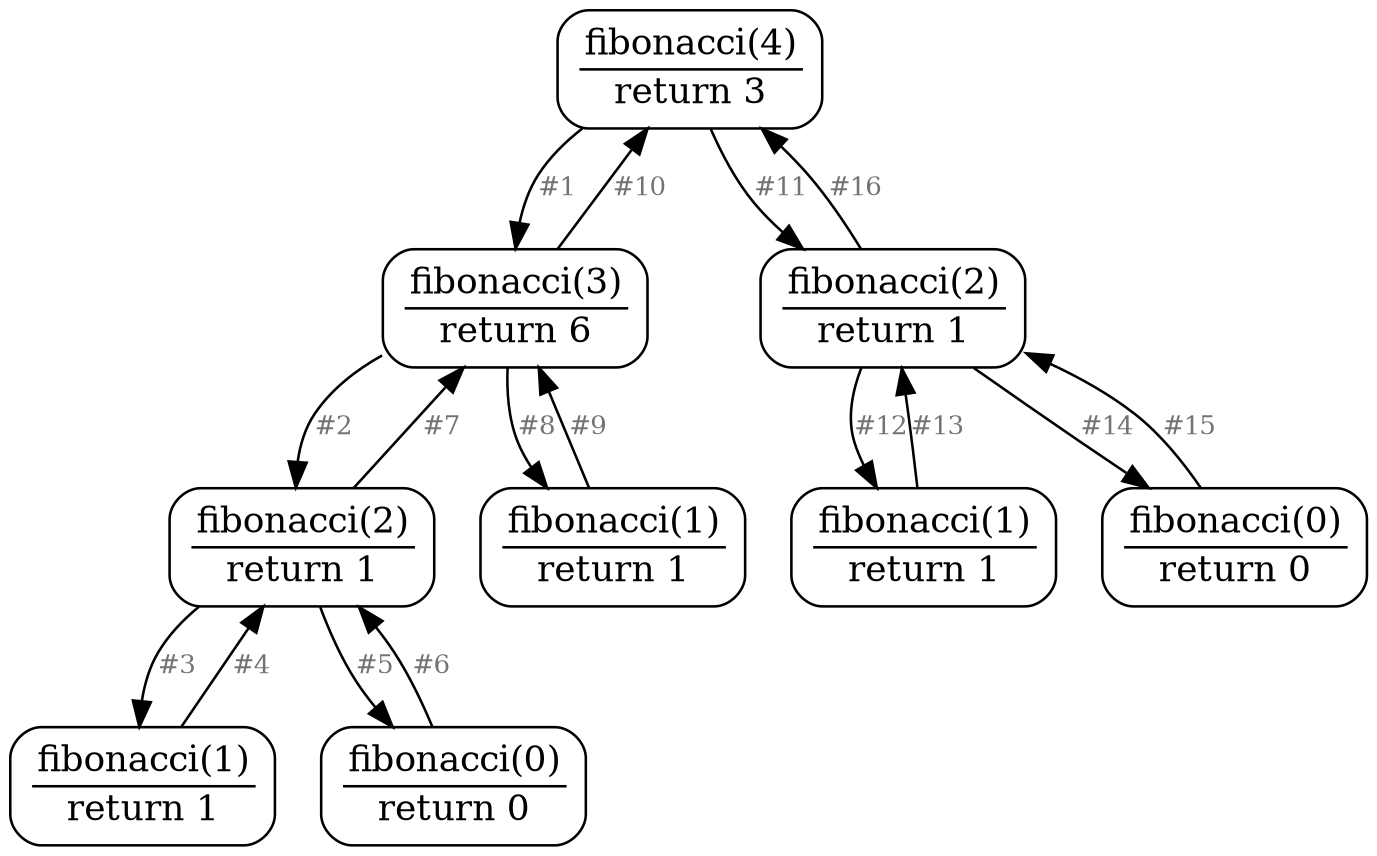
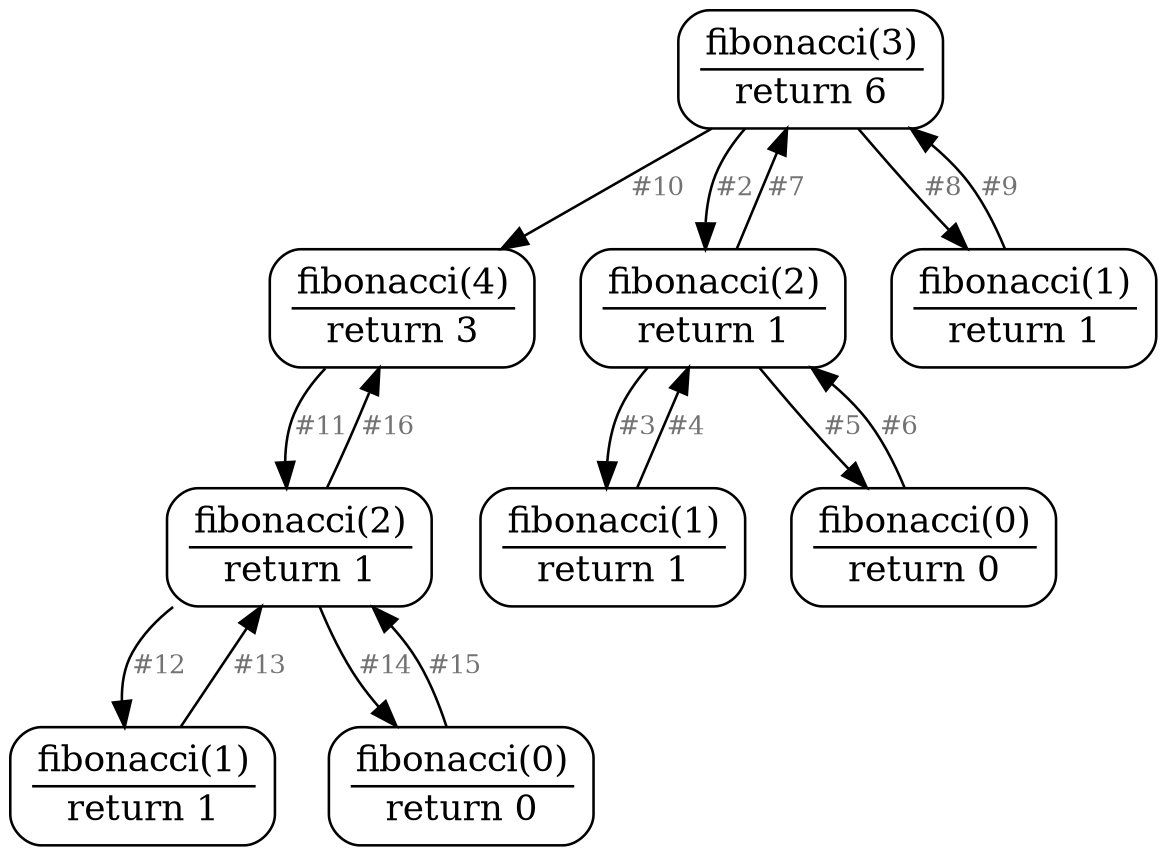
edge "fibonacci(4)" -> "fibonacci(3)": removed, label "#1"
